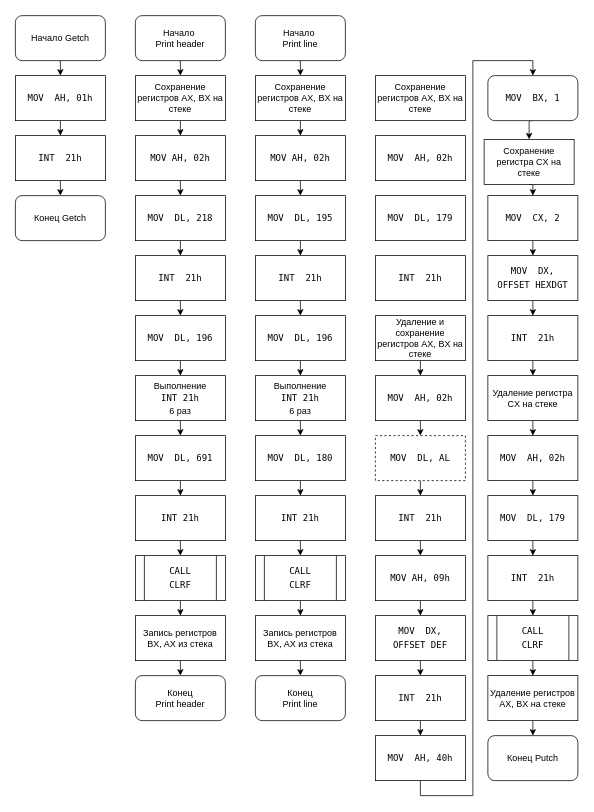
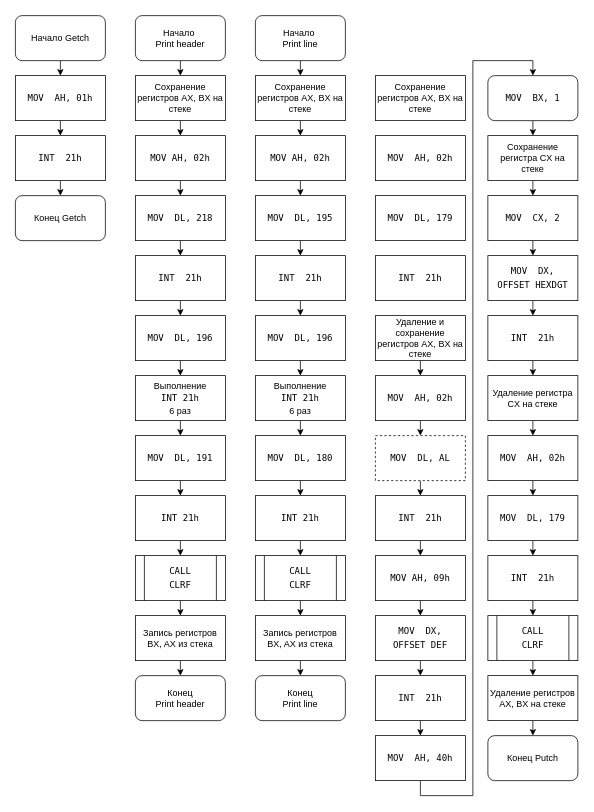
node "Сохранение регистра СX на стеке": moved (529, 162) -> (533, 158)
node "MOV DL, 691": label "MOV DL, 691" -> "MOV DL, 191"
